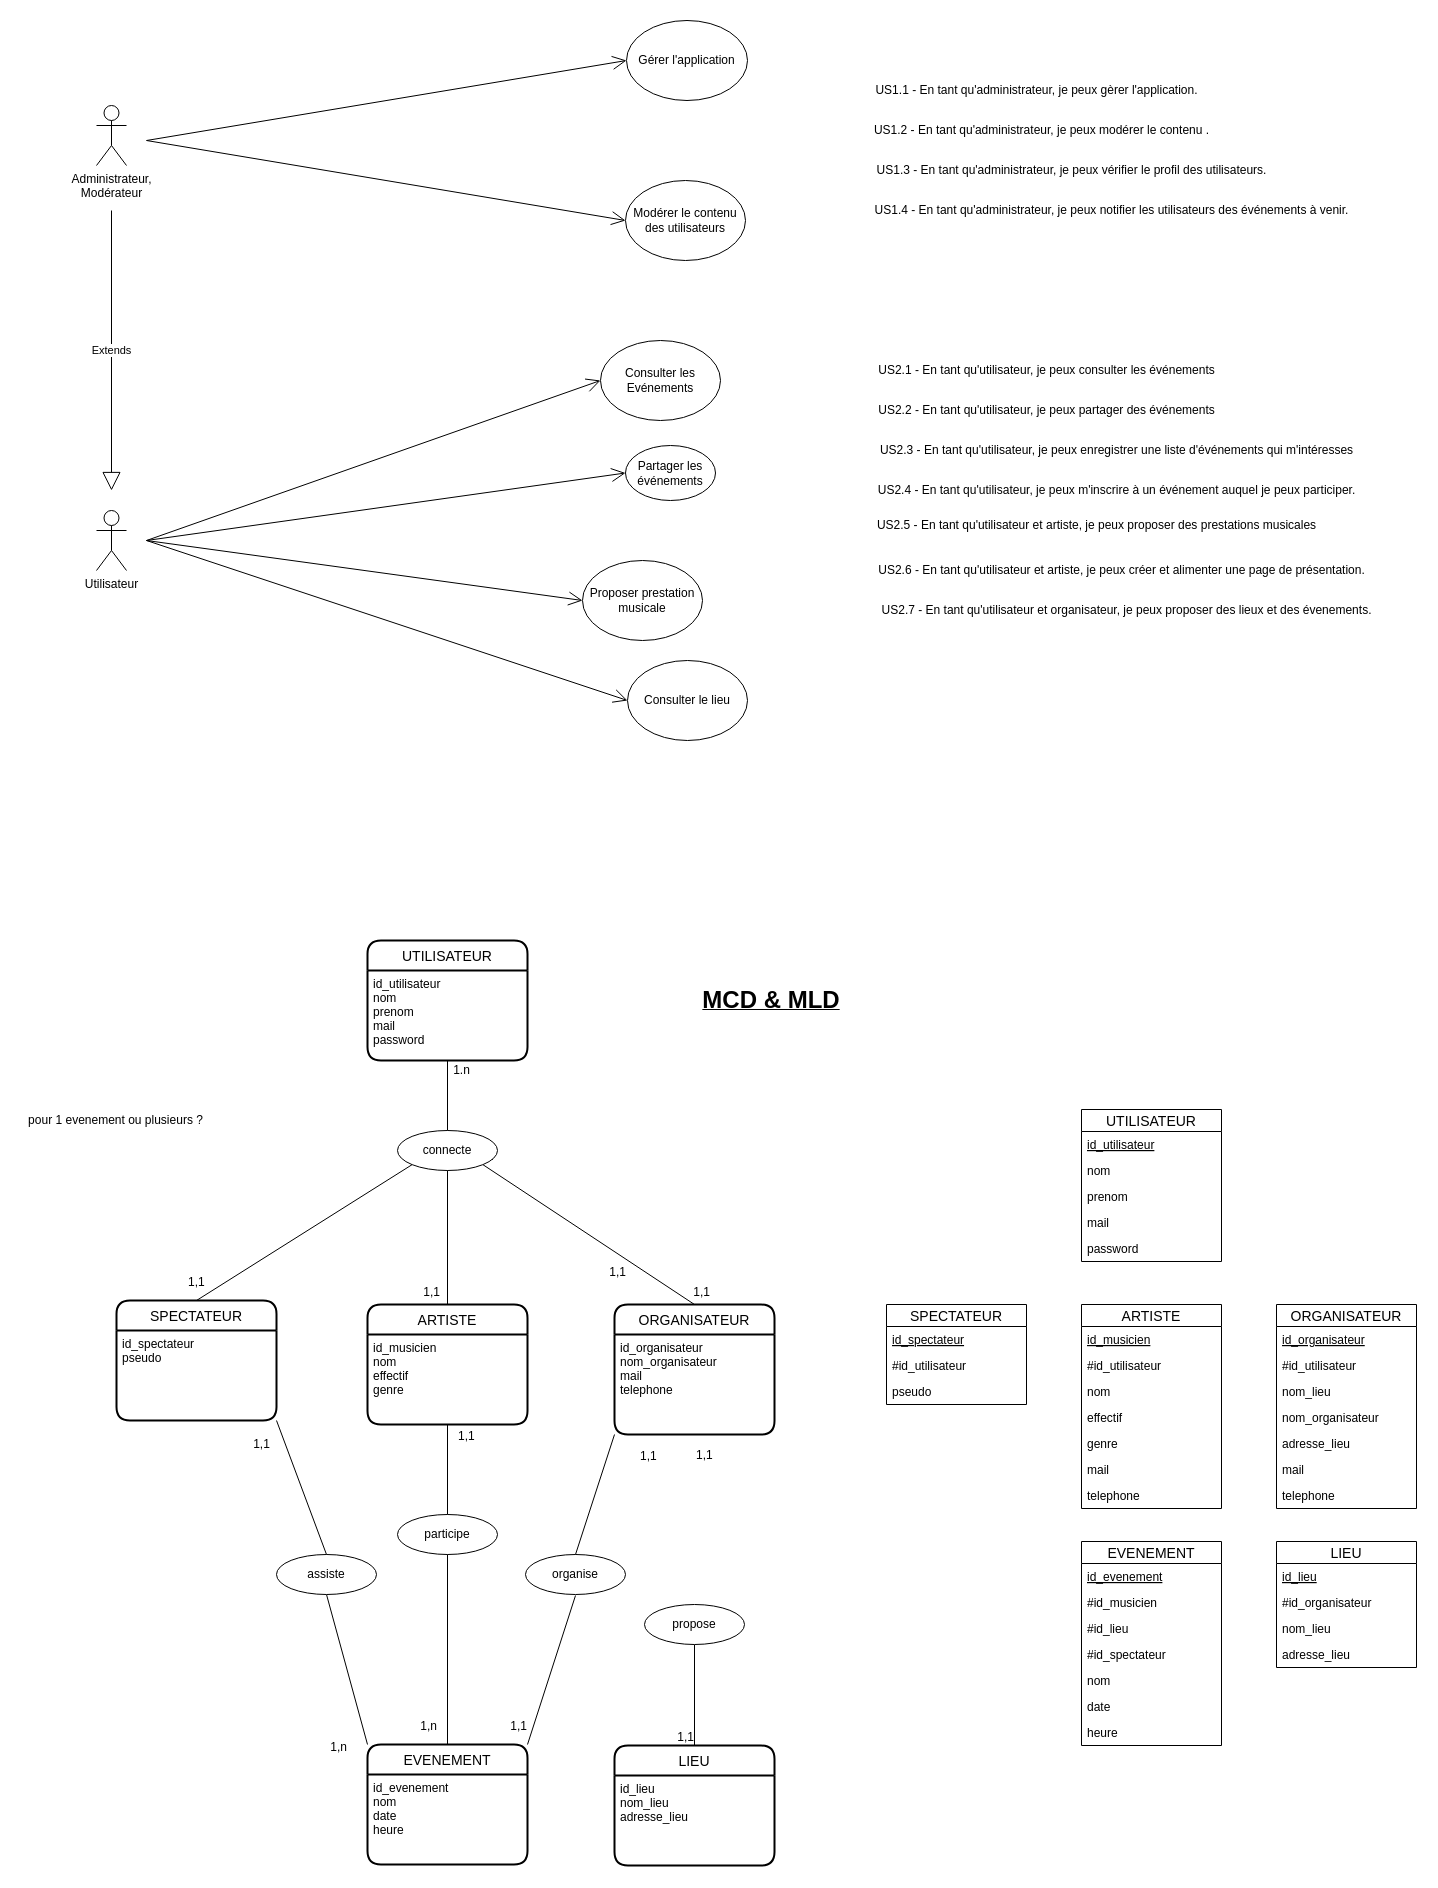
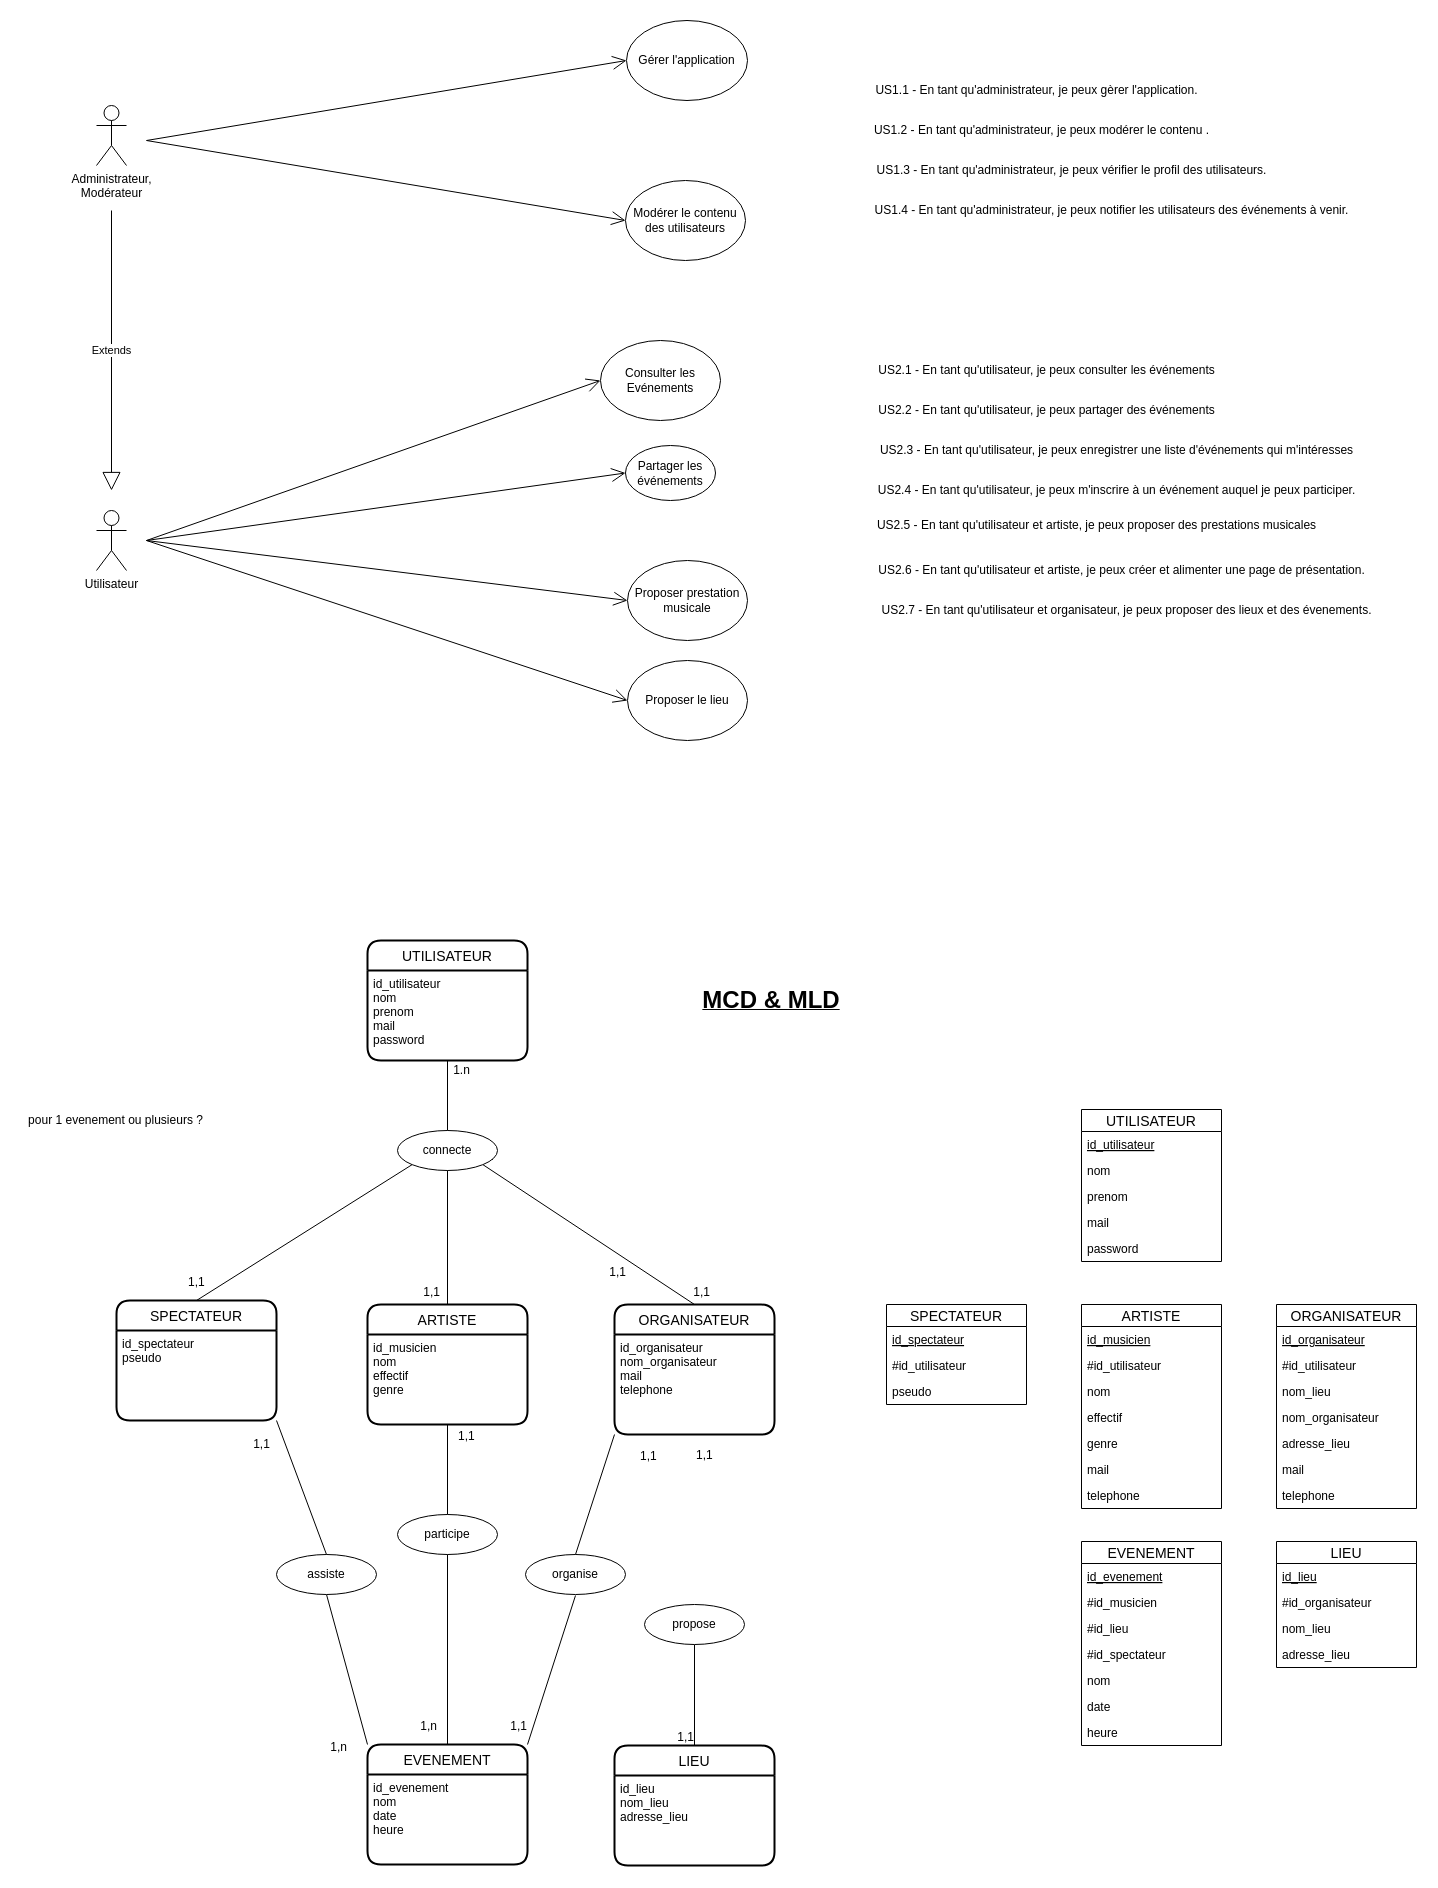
node "Proposer prestation musicale": moved (643, 601) -> (688, 601)
node "Consulter le lieu": label "Consulter le lieu" -> "Proposer le lieu"
